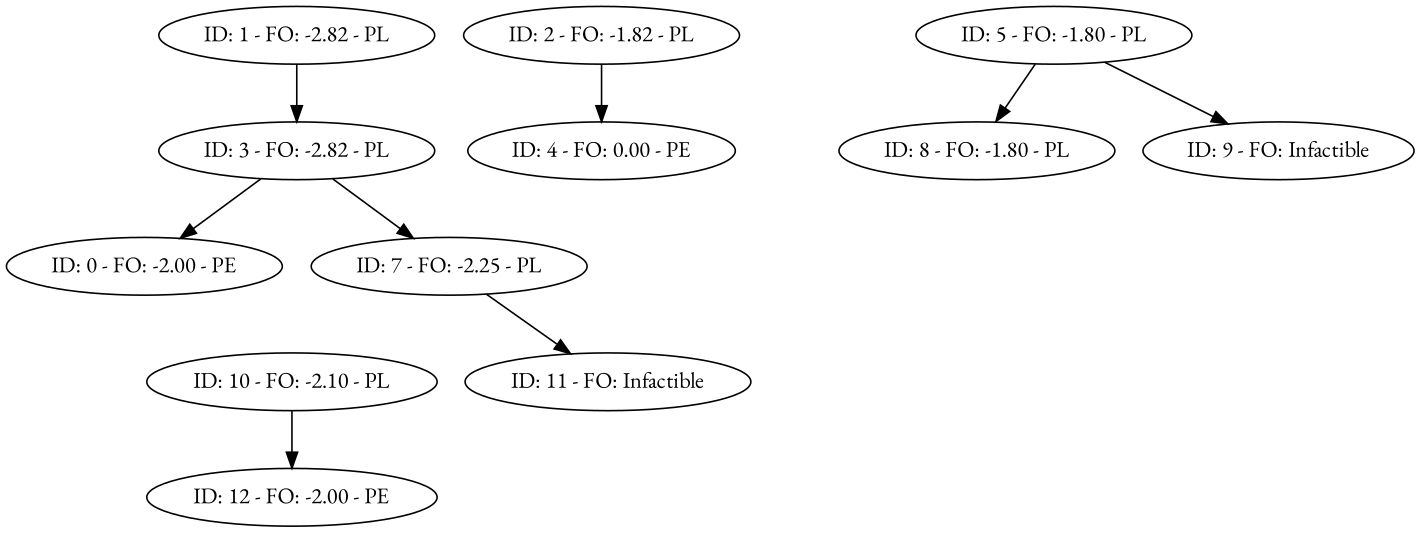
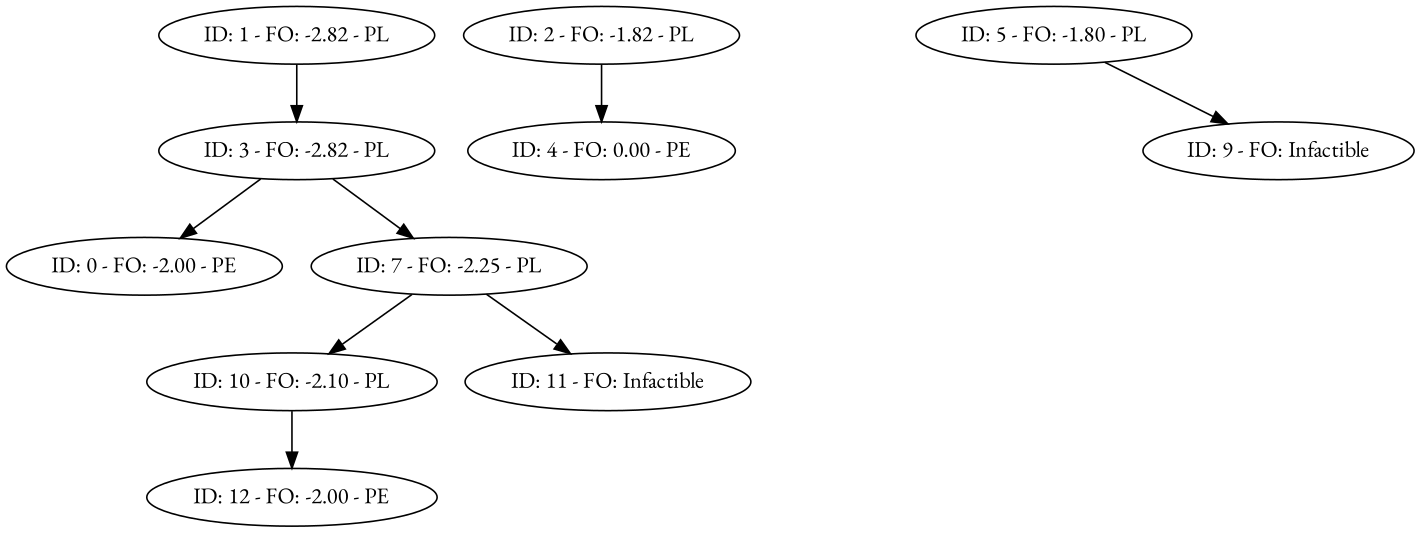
node "ID: 8 - FO: -1.80 - PL": removed
edge "ID: 7 - FO: -2.25 - PL" -> "ID: 10 - FO: -2.10 - PL": added
